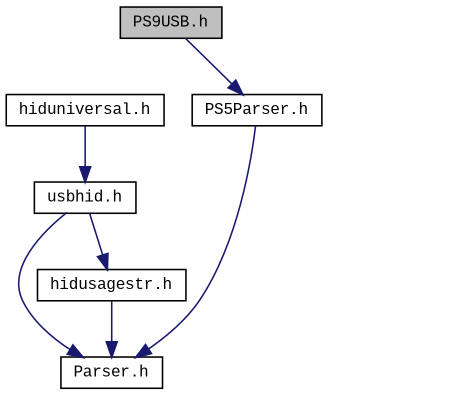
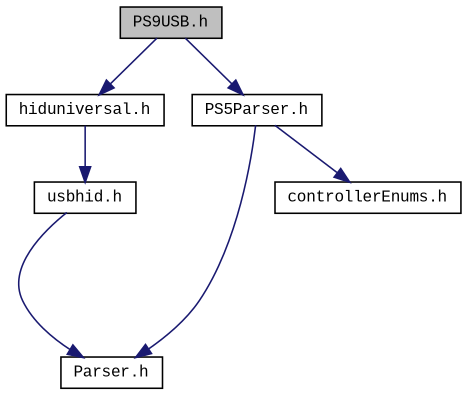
edge "PS9USB.h" -> "hiduniversal.h": added
node "controllerEnums.h": added
node "hidusagestr.h": removed
